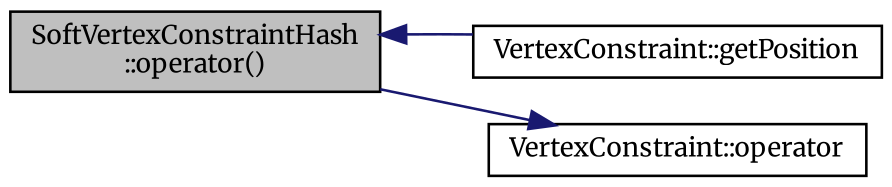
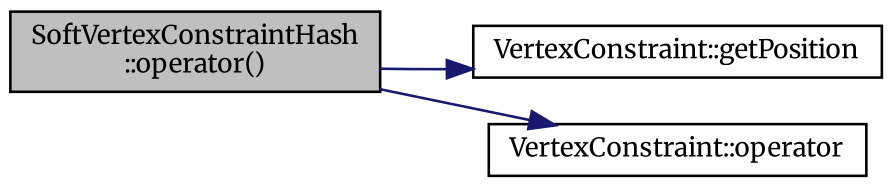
edge "VertexConstraint::getPosition" -> "SoftVertexConstraintHash ::operator()": reversed
